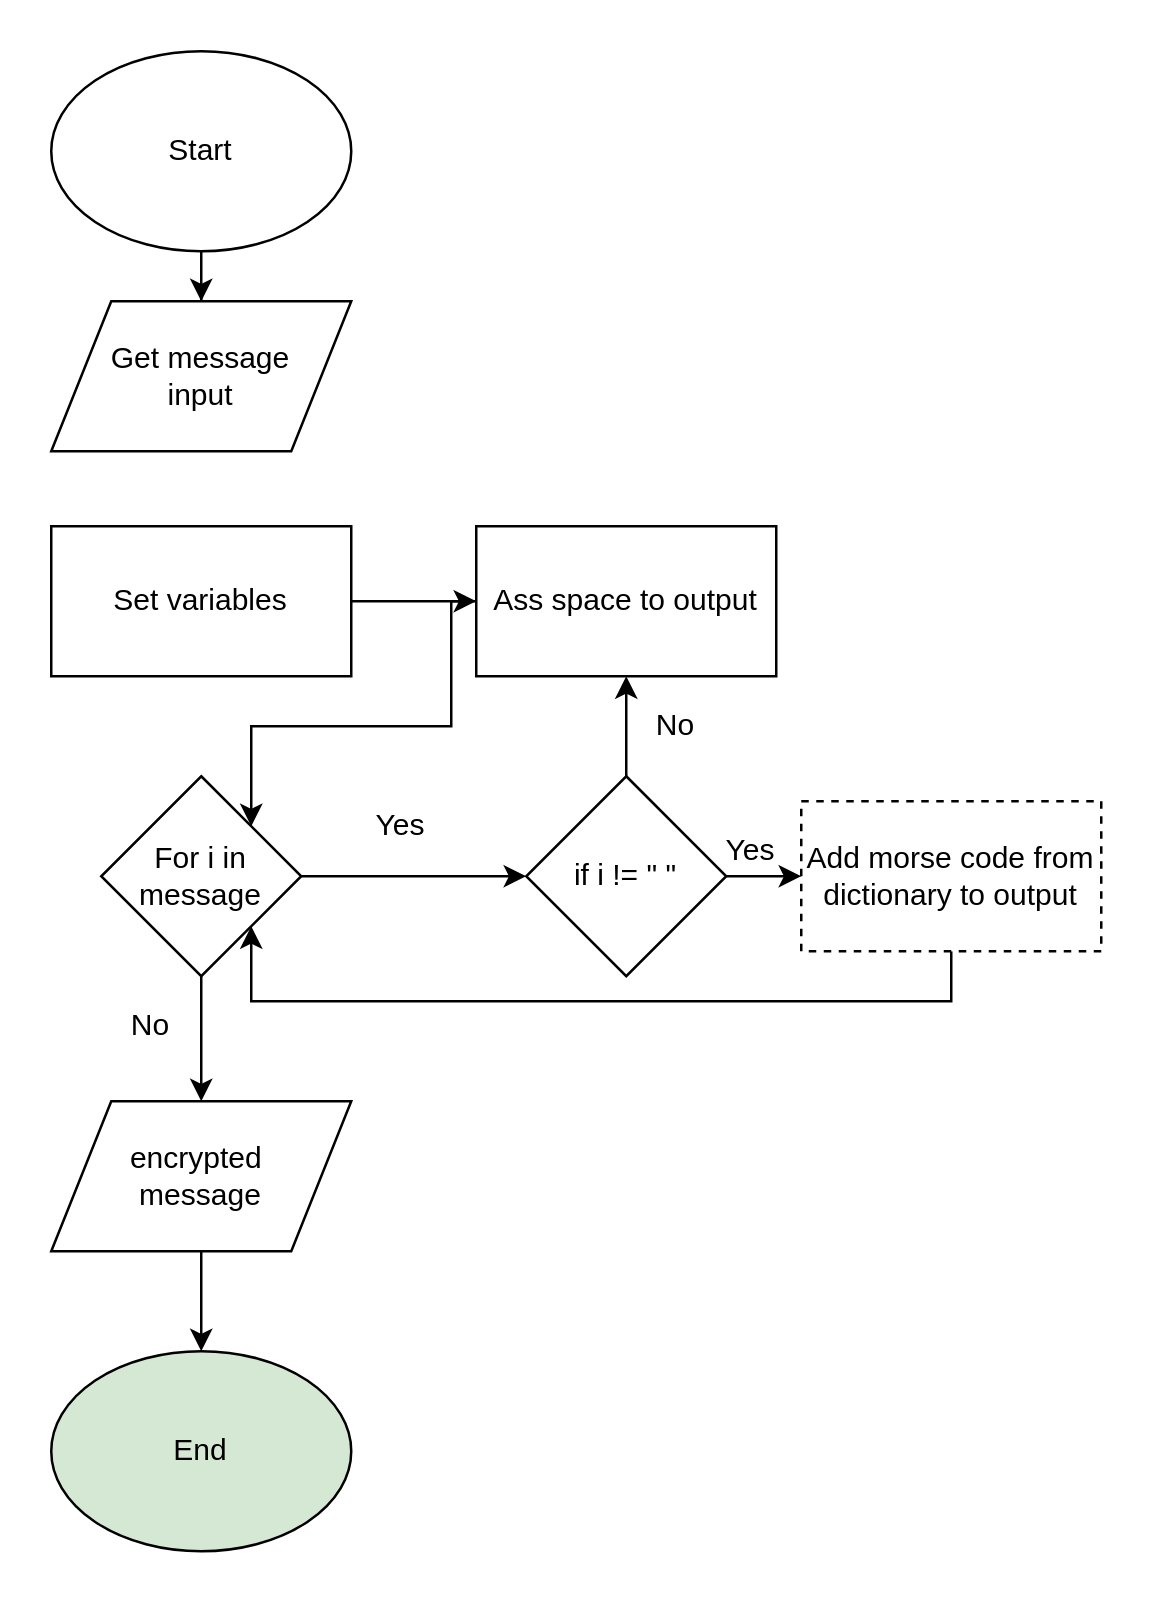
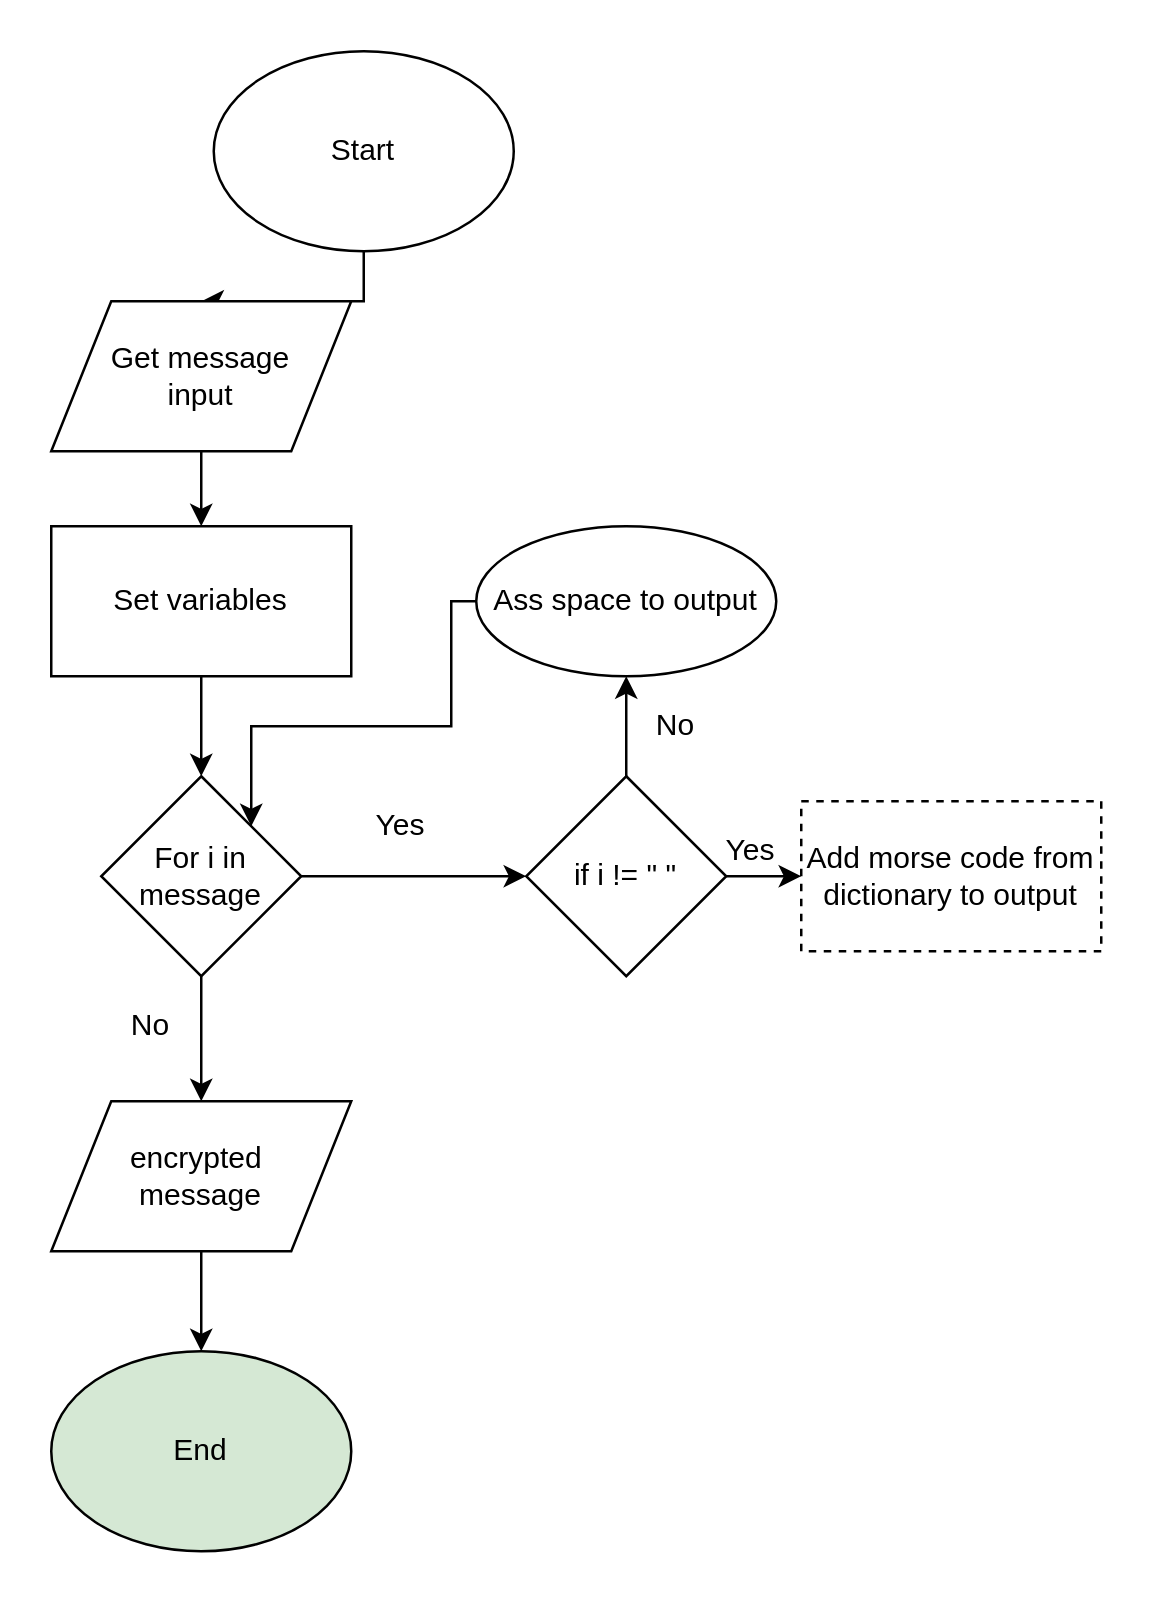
node "Start": moved (201, 151) -> (364, 151)
edge "Get message input" -> "Set variables": added
edge "Set variables" -> "Ass space to output": now "Set variables" -> "For i in message"
node "Ass space to output": shape rectangle -> ellipse
edge "Add morse code from dictionary to output" -> "For i in message": removed
